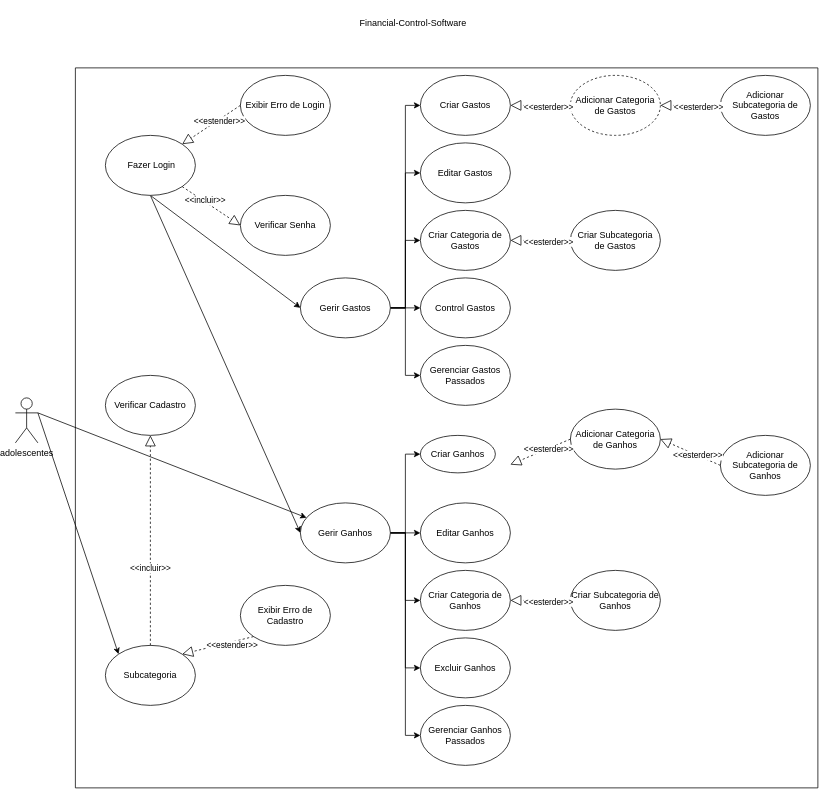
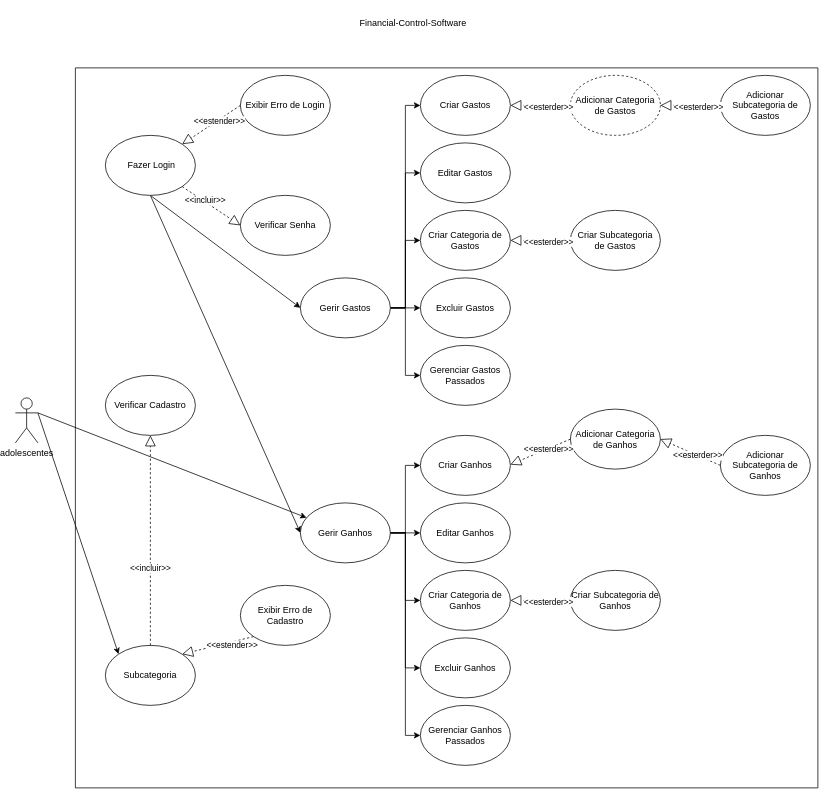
node "Control Gastos": label "Control Gastos" -> "Excluir Gastos"
node "Criar Ganhos": size 75x38 -> 90x60
